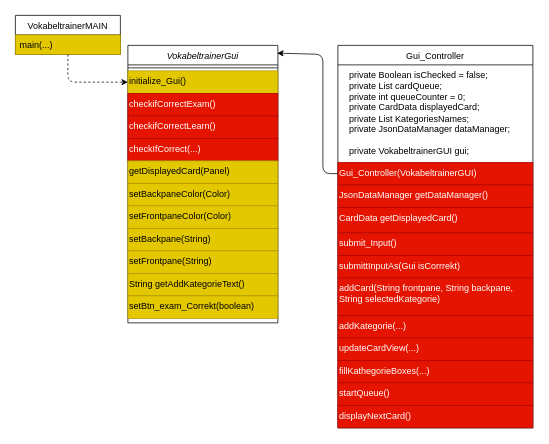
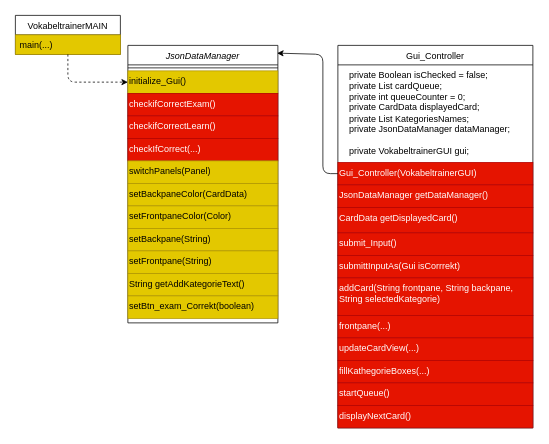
node "VokabeltrainerGui": label "VokabeltrainerGui" -> "JsonDataManager"
node "getDisplayedCard(Panel)": label "getDisplayedCard(Panel)" -> "switchPanels(Panel)"
node "setBackpaneColor(Color)": label "setBackpaneColor(Color)" -> "setBackpaneColor(CardData)"
node "addKategorie(...)": label "addKategorie(...)" -> "frontpane(...)"
